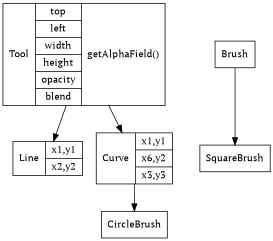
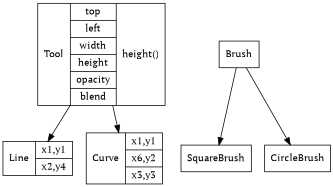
node "Tool": text "getAlphaField()" -> "height()"
node "Line": text "x2,y2" -> "x2,y4"
edge "Curve" -> "CircleBrush": now "Brush" -> "CircleBrush"
